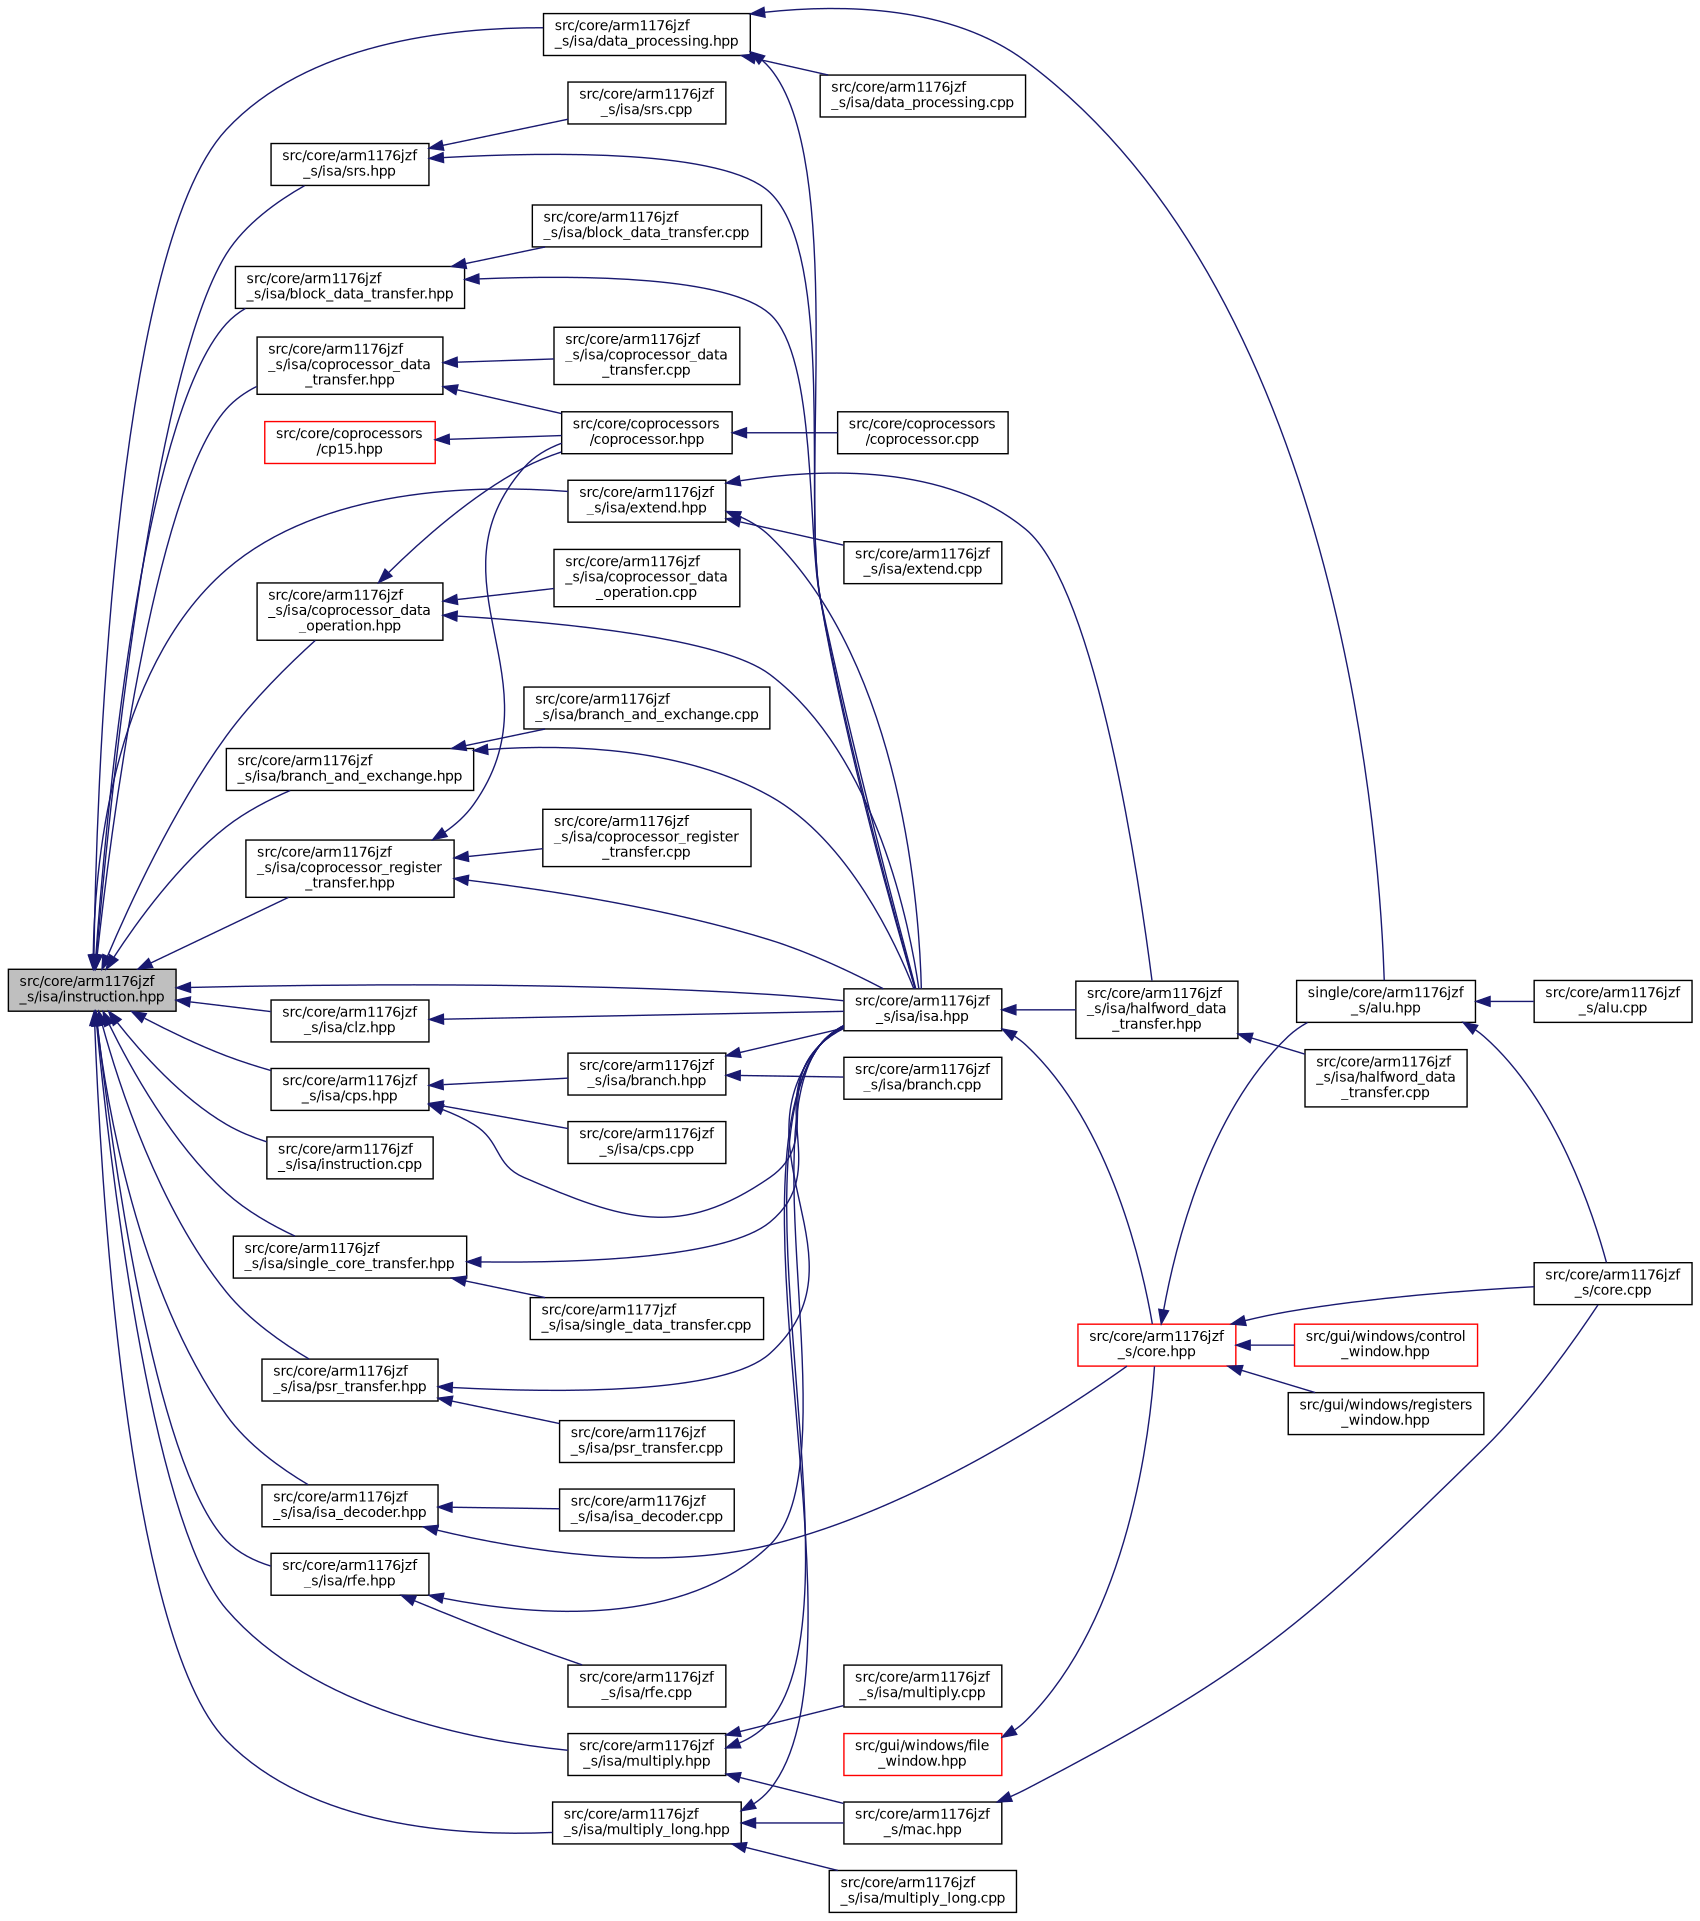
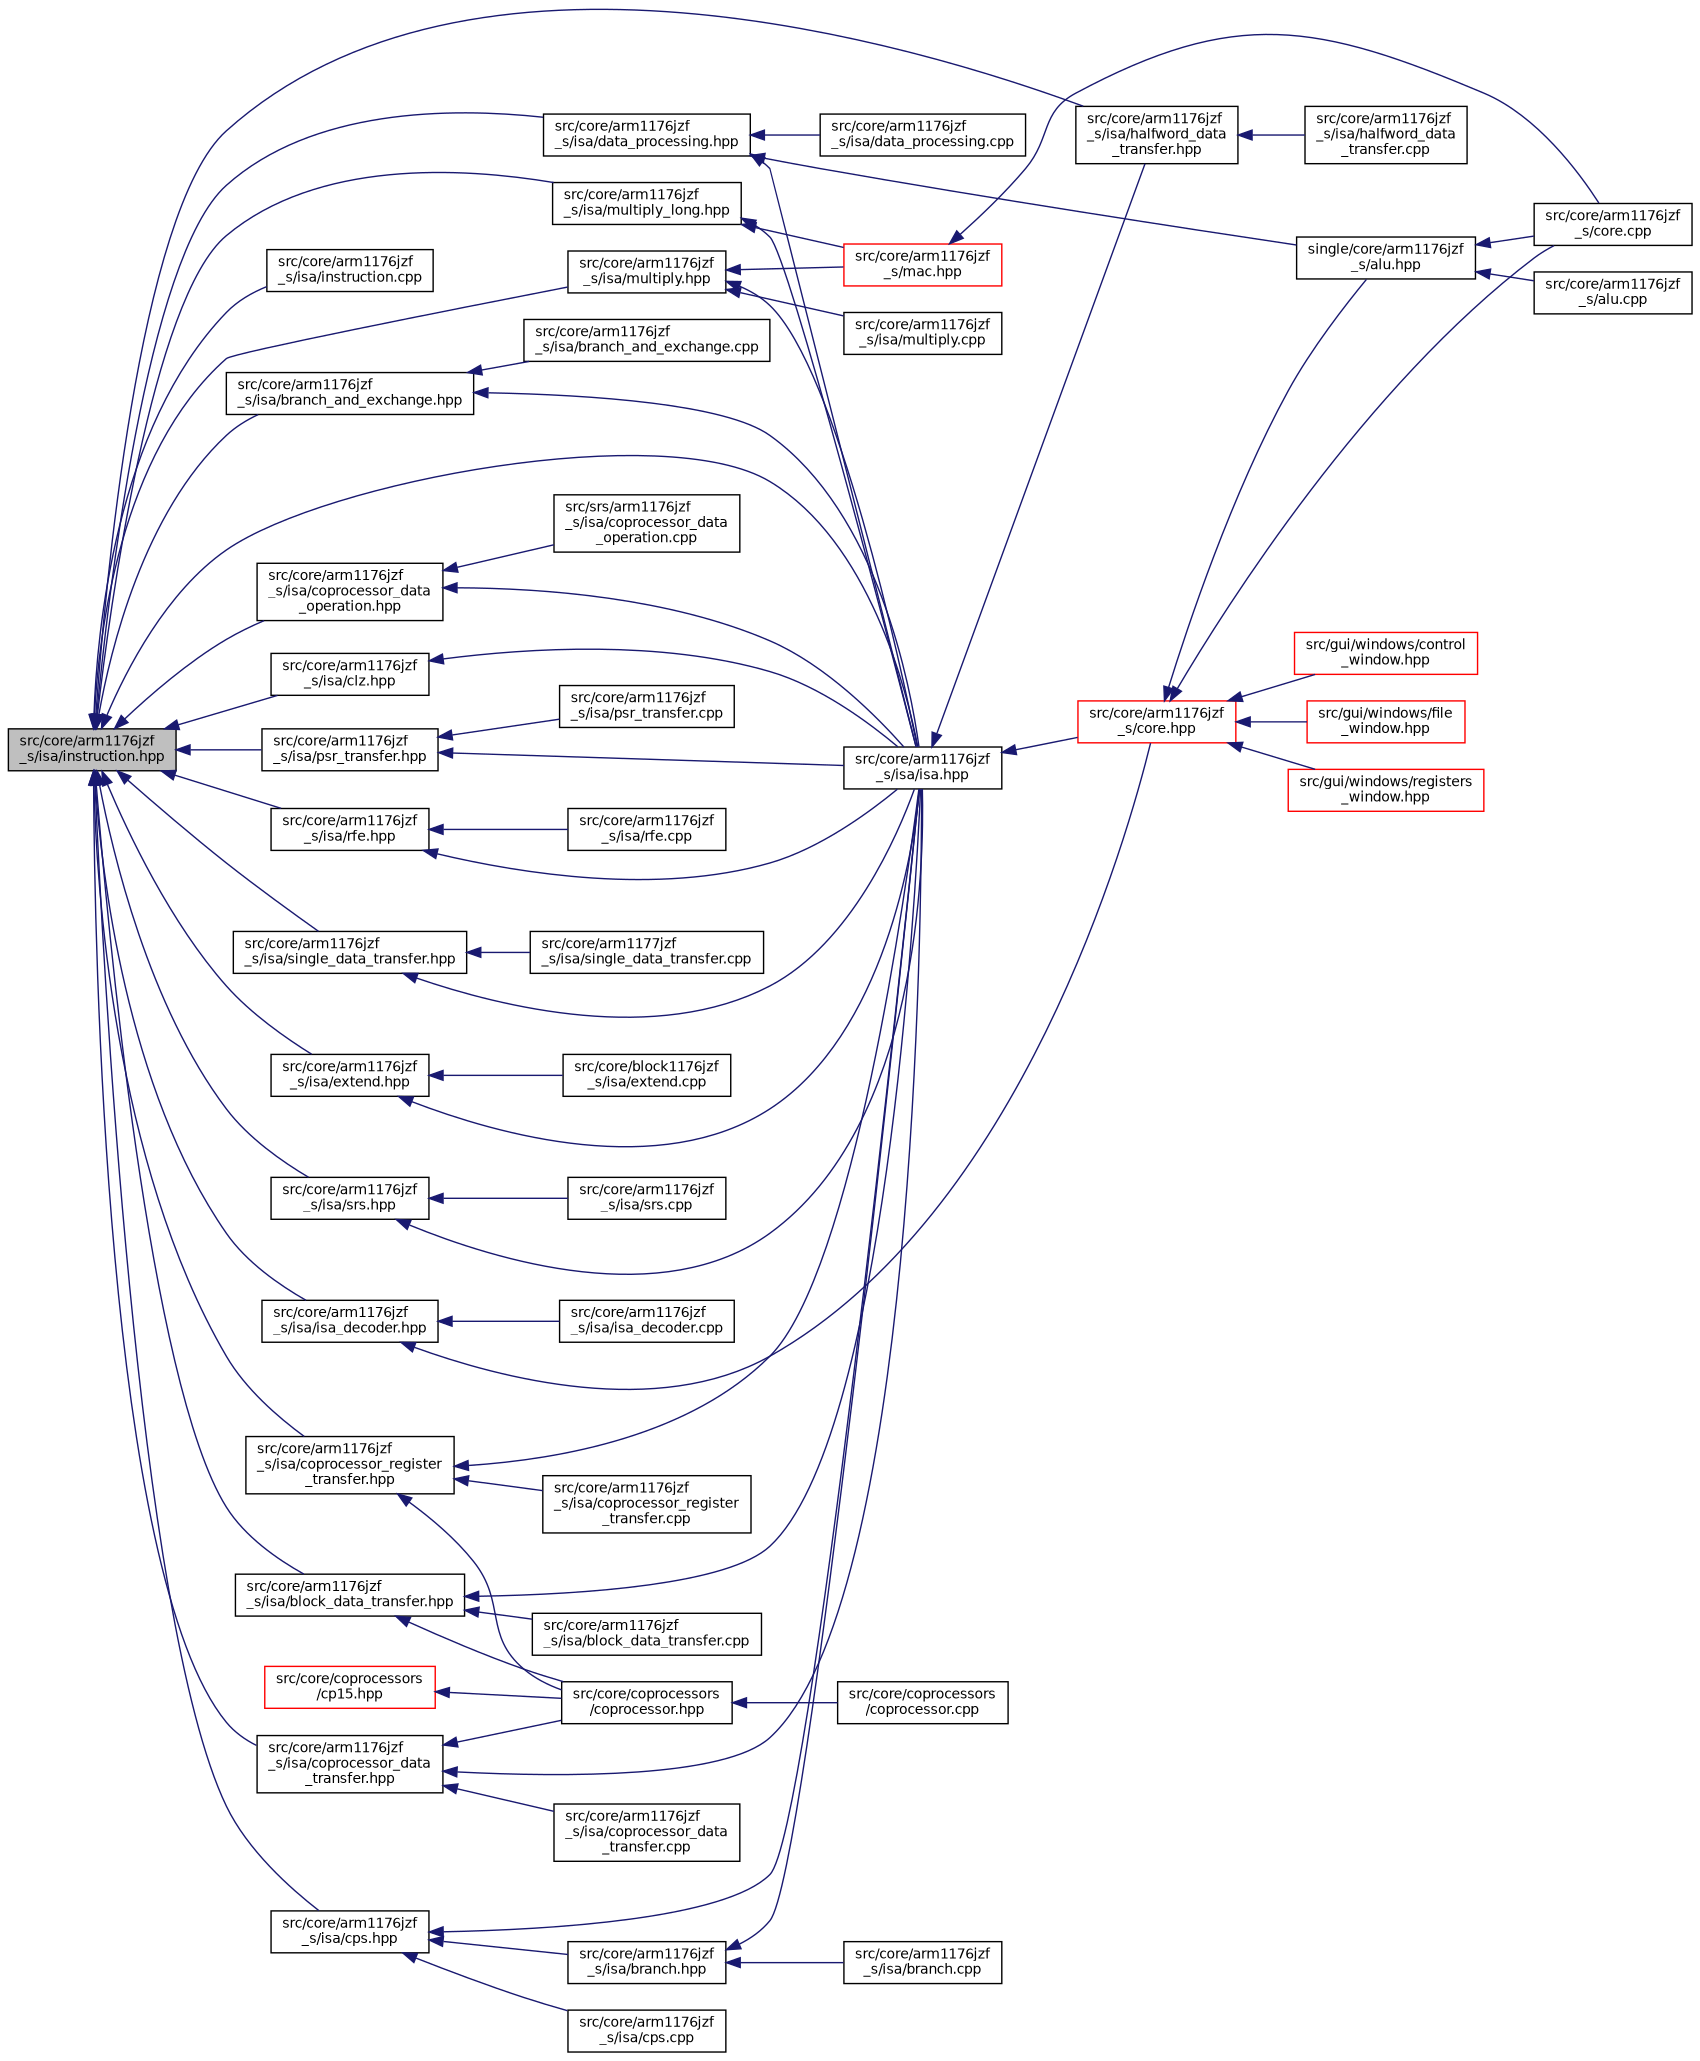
edge "src/core/coprocessors /coprocessor.hpp" -> "src/core/arm1176jzf _s/isa/coprocessor_data _operation.hpp": now "src/core/coprocessors /coprocessor.hpp" -> "src/core/arm1176jzf _s/isa/block_data_transfer.hpp"
node "src/core/arm1176jzf _s/isa/extend.cpp": label "src/core/arm1176jzf _s/isa/extend.cpp" -> "src/core/block1176jzf _s/isa/extend.cpp"
node "src/core/arm1176jzf _s/isa/coprocessor_data _operation.cpp": label "src/core/arm1176jzf _s/isa/coprocessor_data _operation.cpp" -> "src/srs/arm1176jzf _s/isa/coprocessor_data _operation.cpp"
edge "src/core/arm1176jzf _s/isa/halfword_data _transfer.hpp" -> "src/core/arm1176jzf _s/isa/extend.hpp": now "src/core/arm1176jzf _s/isa/halfword_data _transfer.hpp" -> "src/core/arm1176jzf _s/isa/instruction.hpp"
node "src/core/arm1176jzf _s/isa/single_core_transfer.hpp": label "src/core/arm1176jzf _s/isa/single_core_transfer.hpp" -> "src/core/arm1176jzf _s/isa/single_data_transfer.hpp"
node "src/gui/windows/registers _window.hpp": color black -> red
edge "src/core/arm1176jzf _s/isa/isa.hpp" -> "src/core/arm1176jzf _s/isa/coprocessor_data _transfer.hpp": added
edge "src/core/arm1176jzf _s/core.hpp" -> "src/gui/windows/file _window.hpp": reversed
node "src/core/arm1176jzf _s/mac.hpp": color black -> red
node "src/core/arm1176jzf _s/isa/multiply_long.cpp": removed
